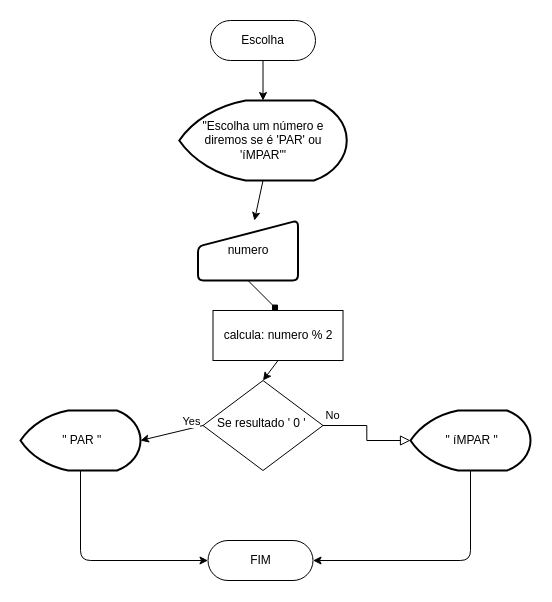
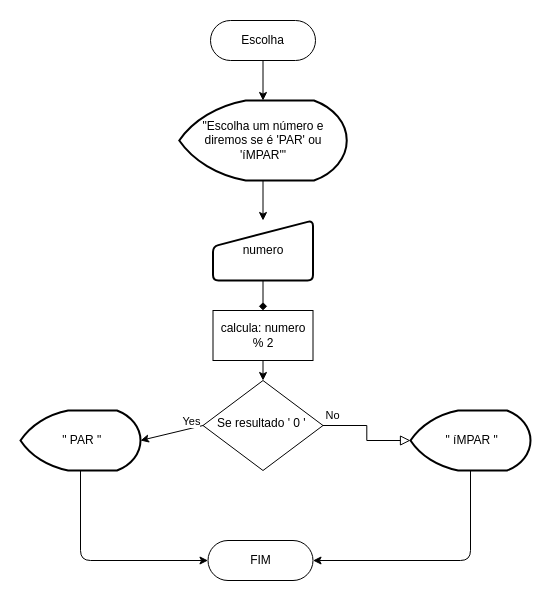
node "numero": moved (248, 251) -> (263, 251)
node "calcula: numero % 2": size 130x50 -> 100x50
